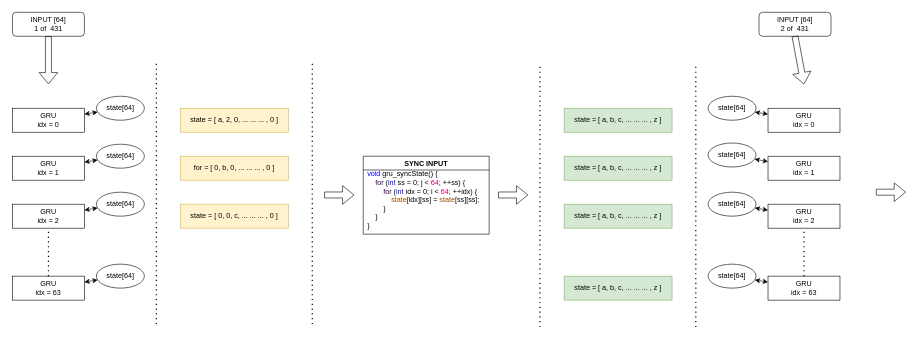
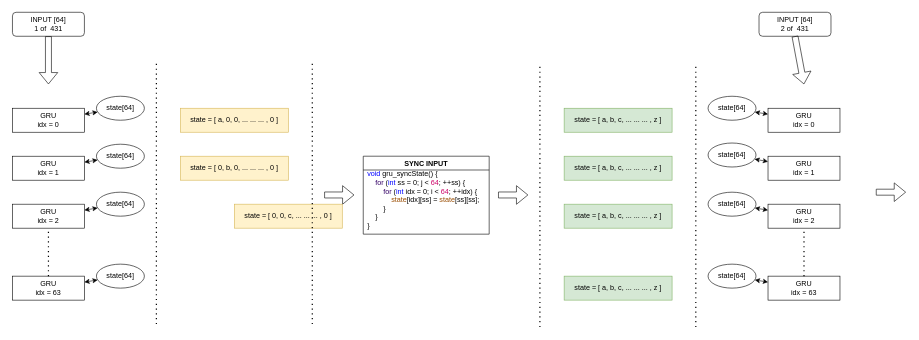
node "state = [ a, 2, 0, ... ... ... , 0 ]": label "state = [ a, 2, 0, ... ... ... , 0 ]" -> "state = [ a, 0, 0, ... ... ... , 0 ]"
node "for = [ 0, b, 0, ... ... ... , 0 ]": label "for = [ 0, b, 0, ... ... ... , 0 ]" -> "state = [ 0, b, 0, ... ... ... , 0 ]"
node "state = [ 0, 0, c, ... ... ... , 0 ]": moved (234, 216) -> (288, 216)
